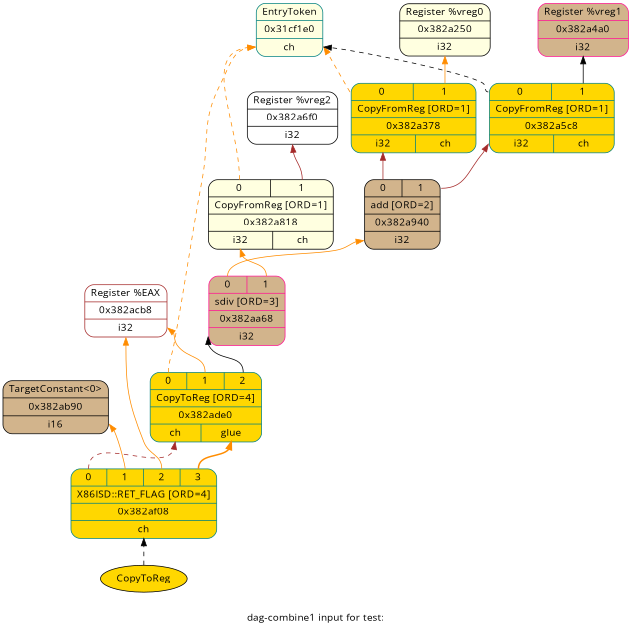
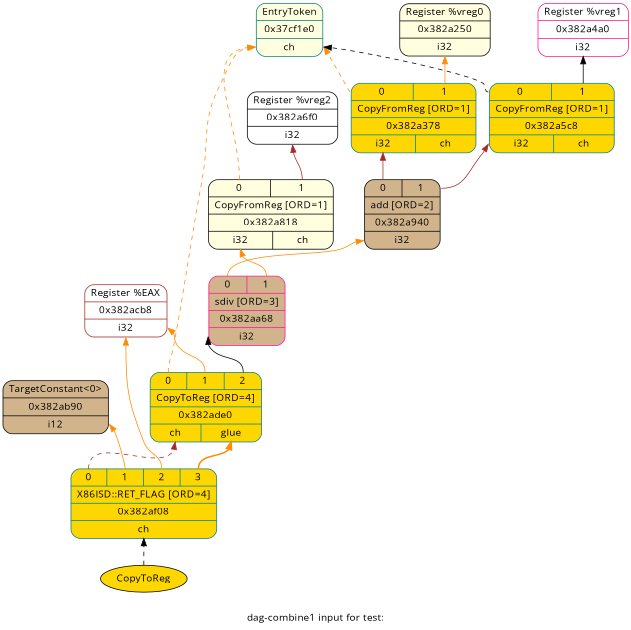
node "EntryToken": text "0x31cf1e0" -> "0x37cf1e0"
node "Register %vreg1": fillcolor tan -> white
node "TargetConstant<0>": text "i16" -> "i12"
